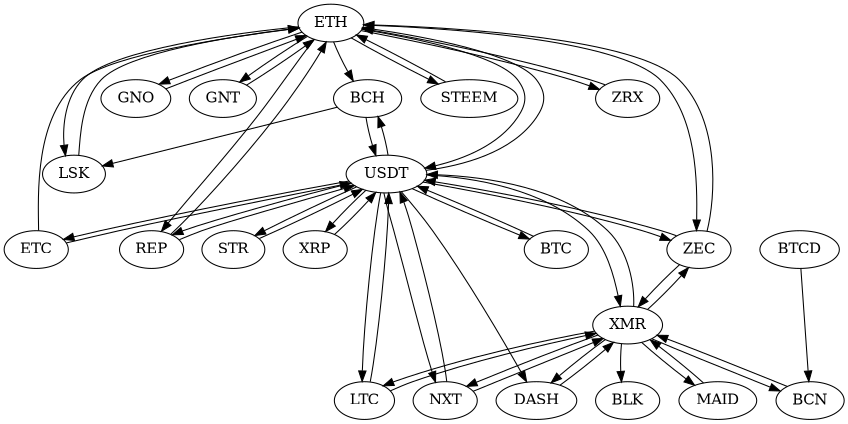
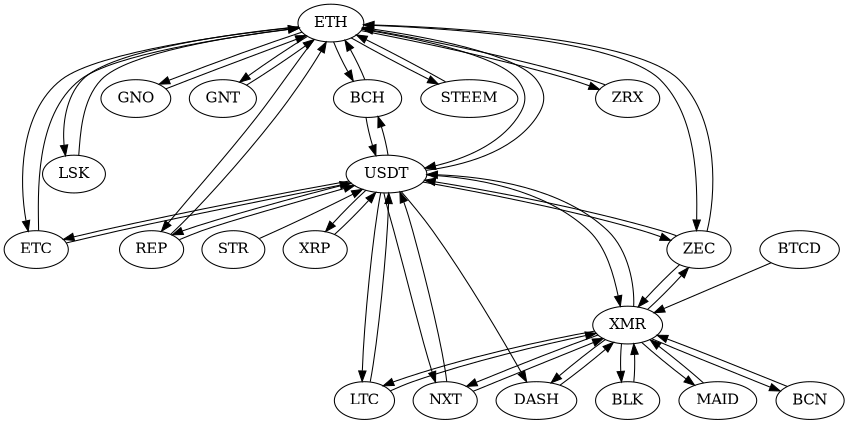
edge "ETH" -> "ETC": added
edge "BCH" -> "LSK": now "BCH" -> "ETH"
edge "USDT" -> "STR": removed
node "BTC": removed
edge "BTCD" -> "BCN": now "BTCD" -> "XMR"
edge "BLK" -> "XMR": added
